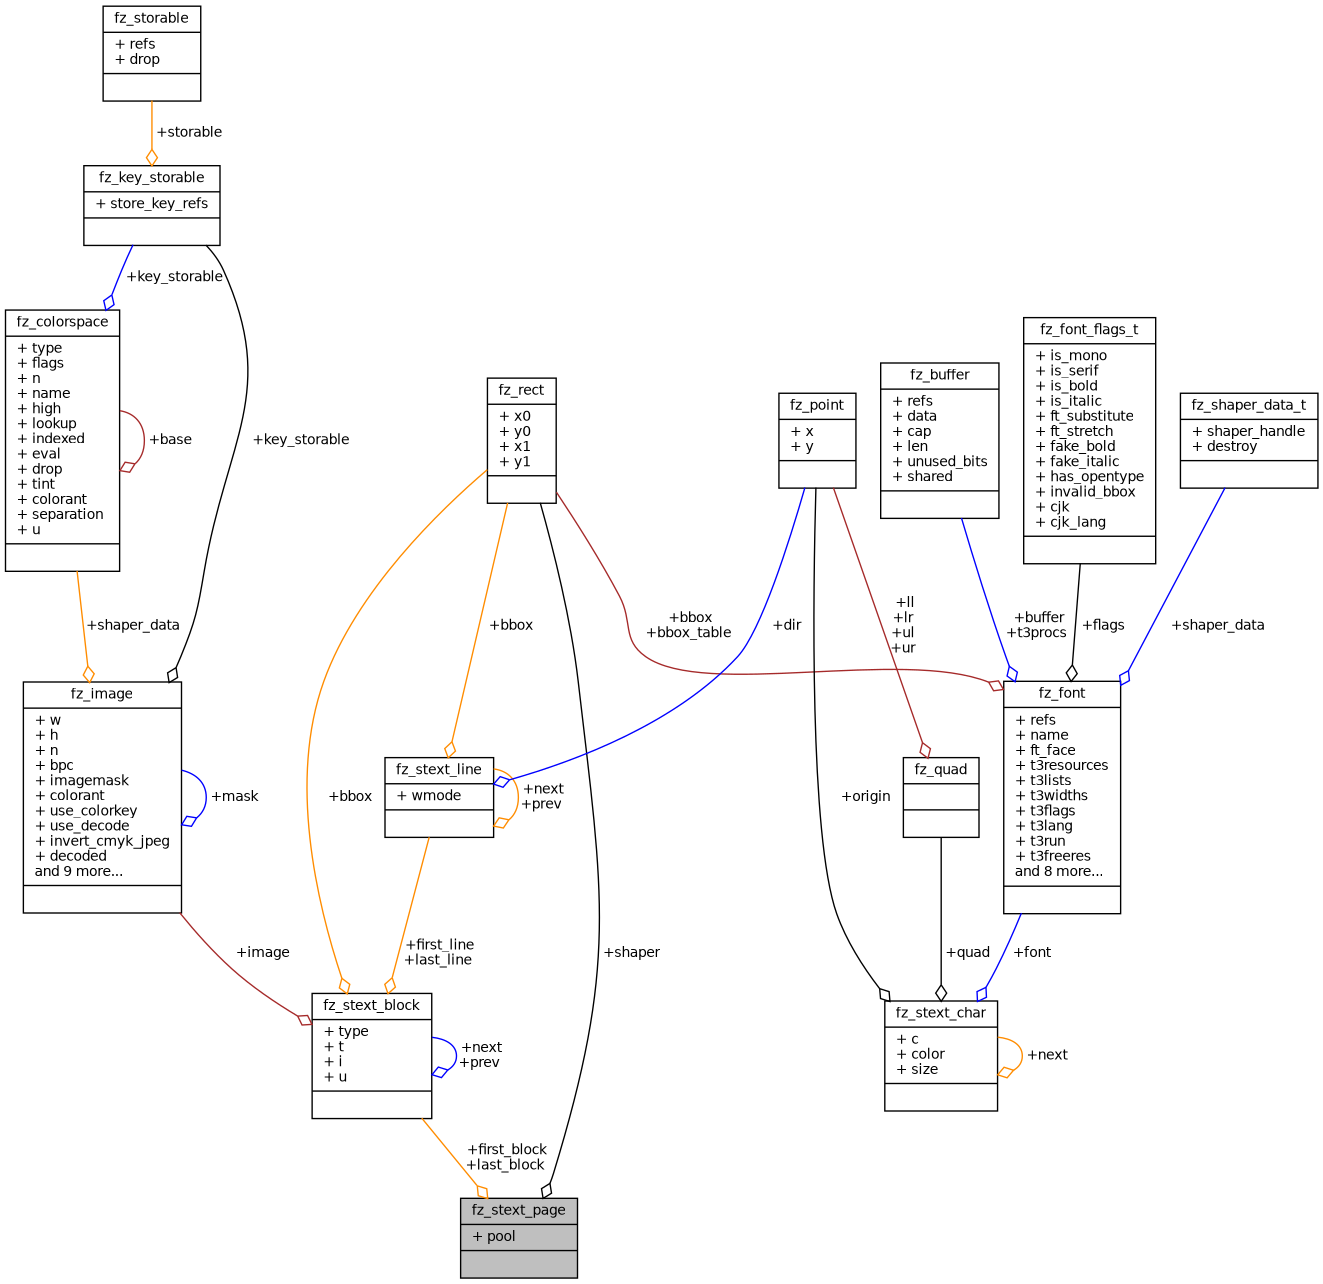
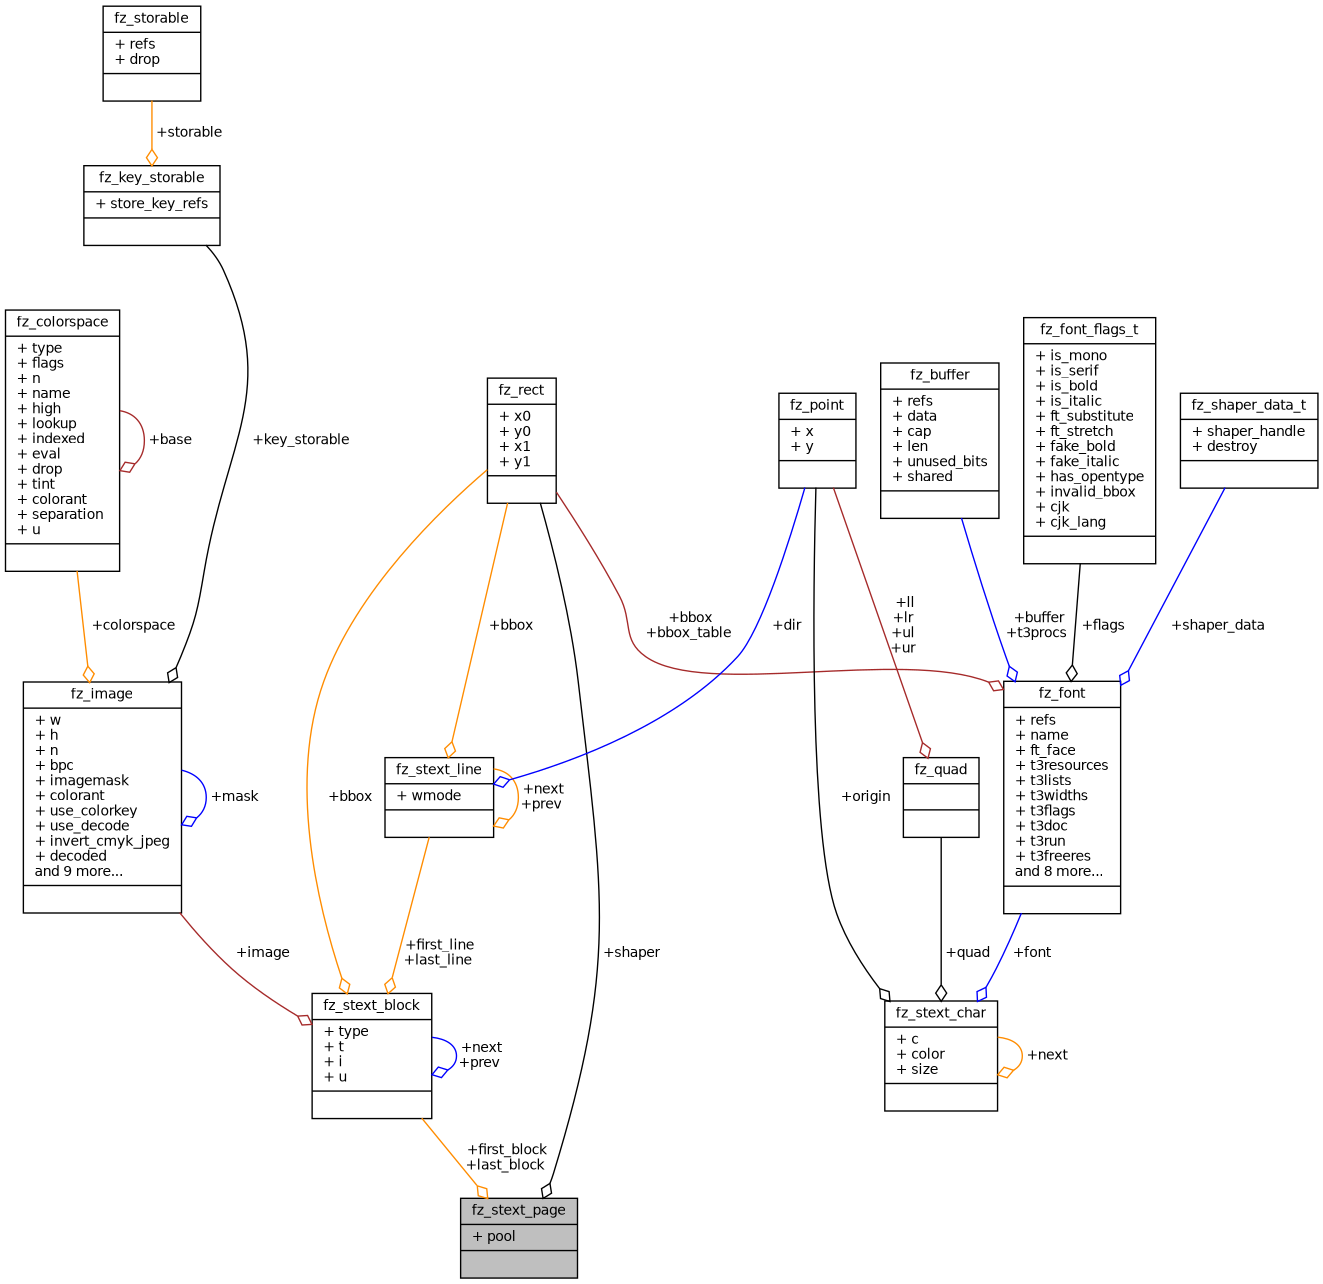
edge "fz_key_storable" -> "fz_colorspace": removed, label "+key_storable"
edge "fz_colorspace" -> "fz_image": label " +shaper_data" -> " +colorspace"
node "fz_font": text "+ t3lang" -> "+ t3doc"
